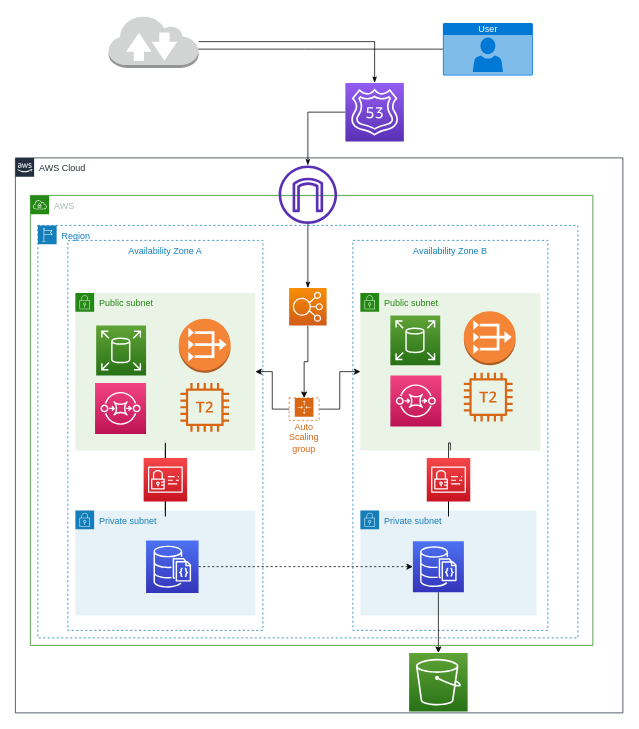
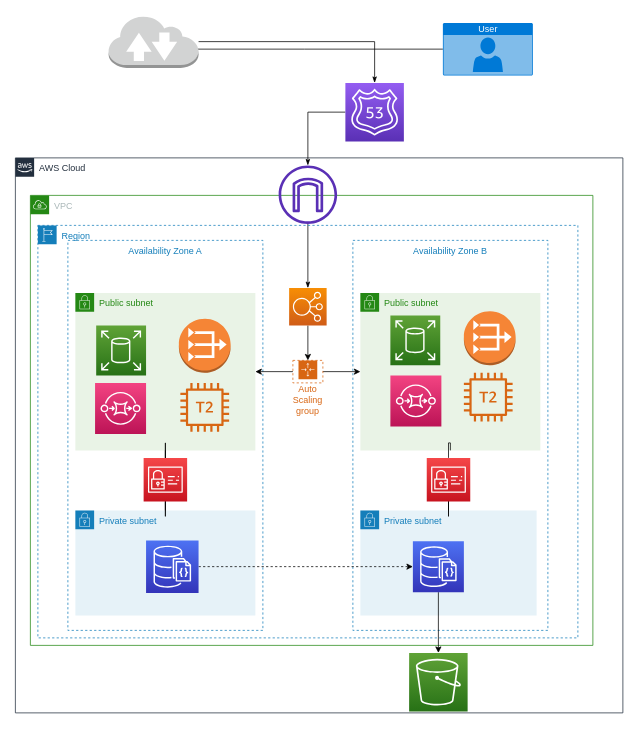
node "AWS": label "AWS" -> "VPC"
node "Auto Scaling group": moved (304, 409) -> (308, 372)
